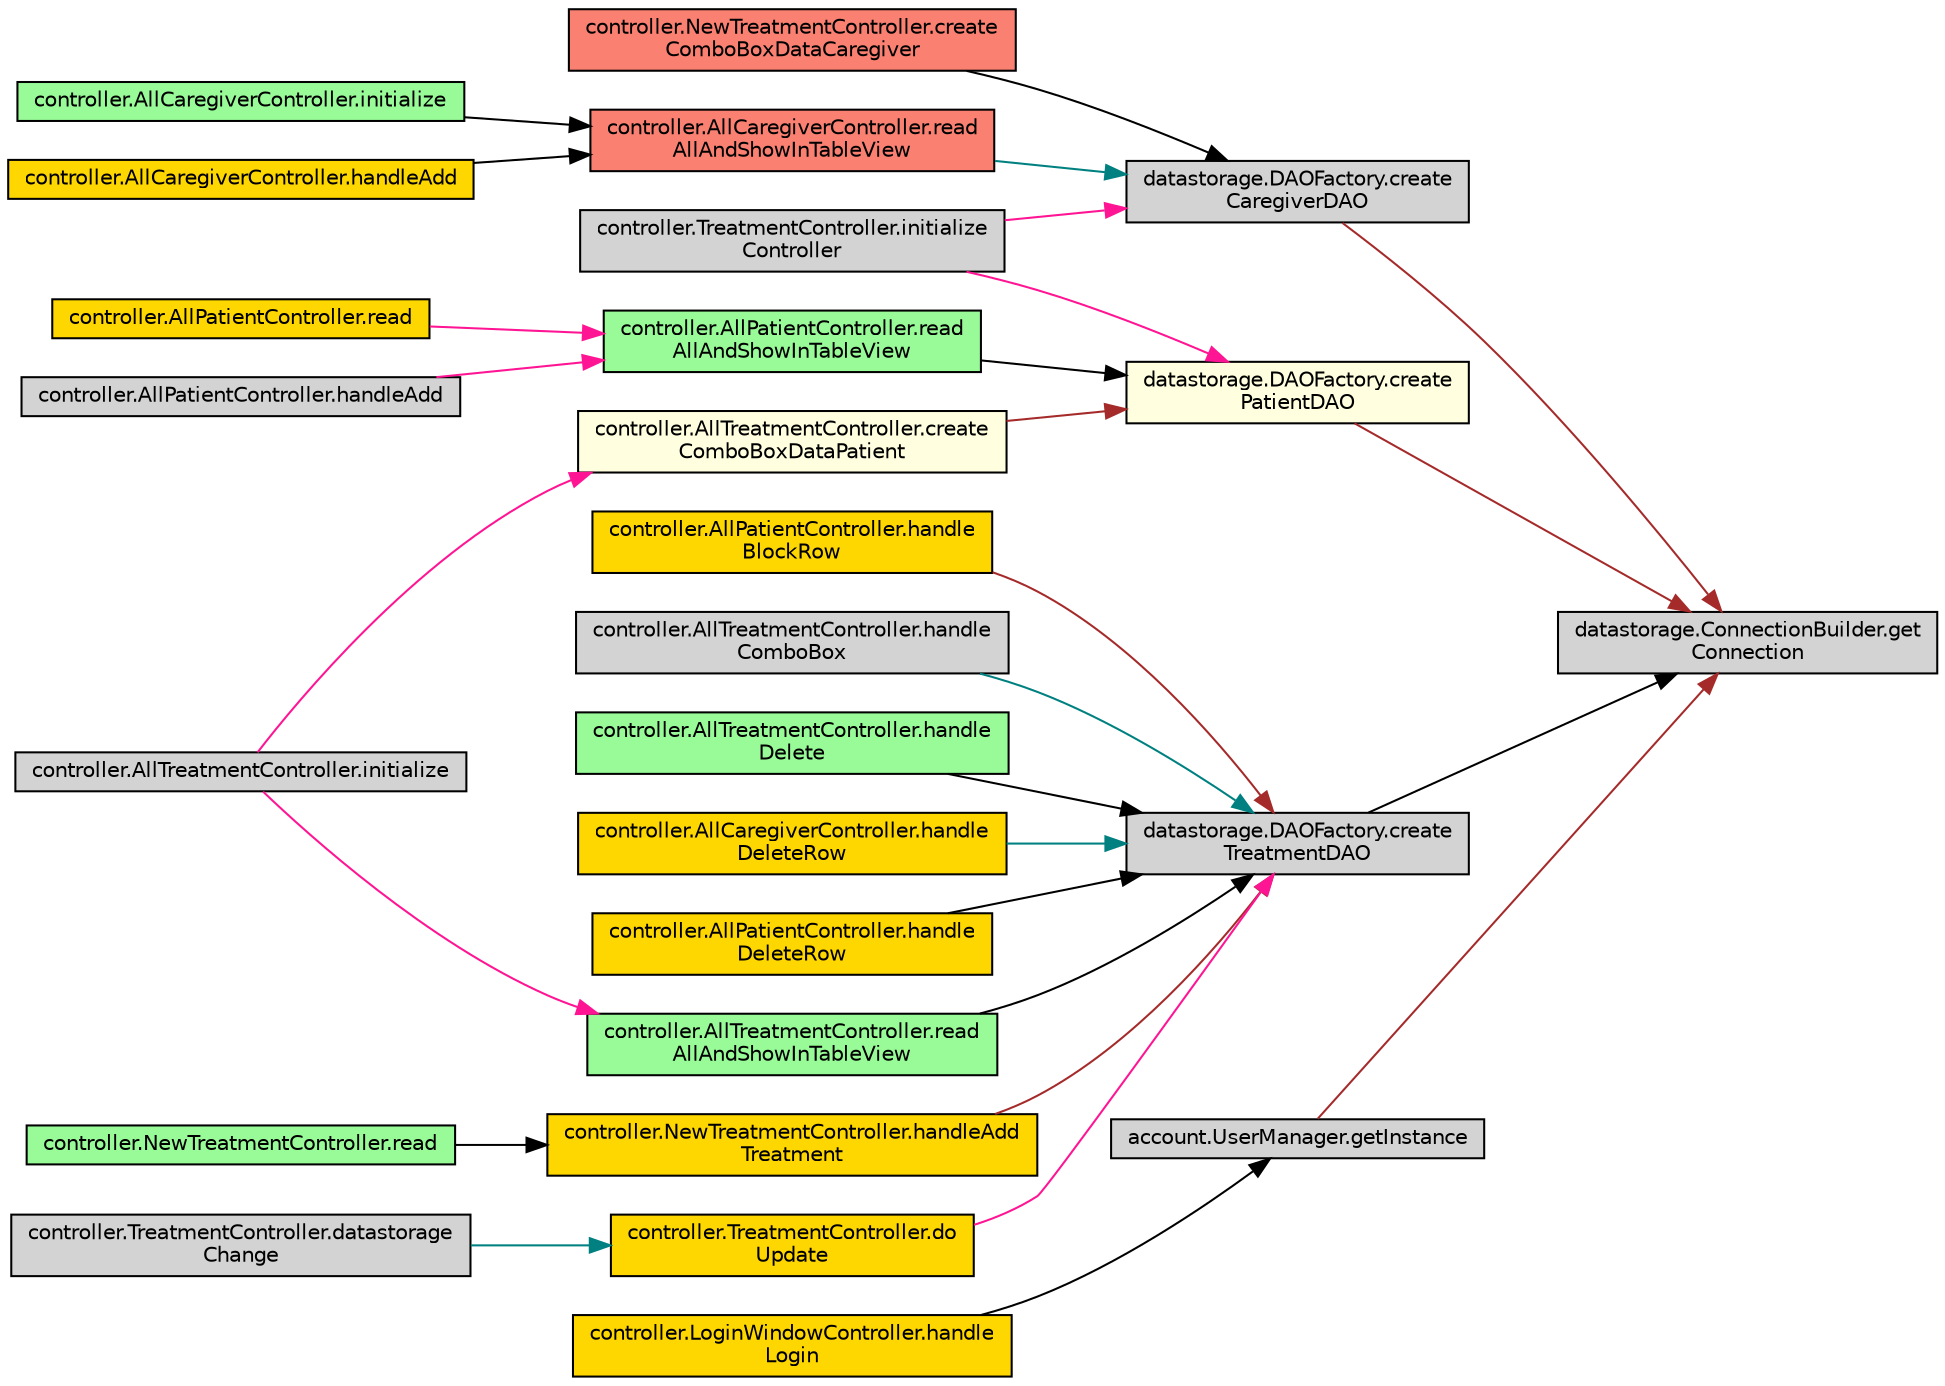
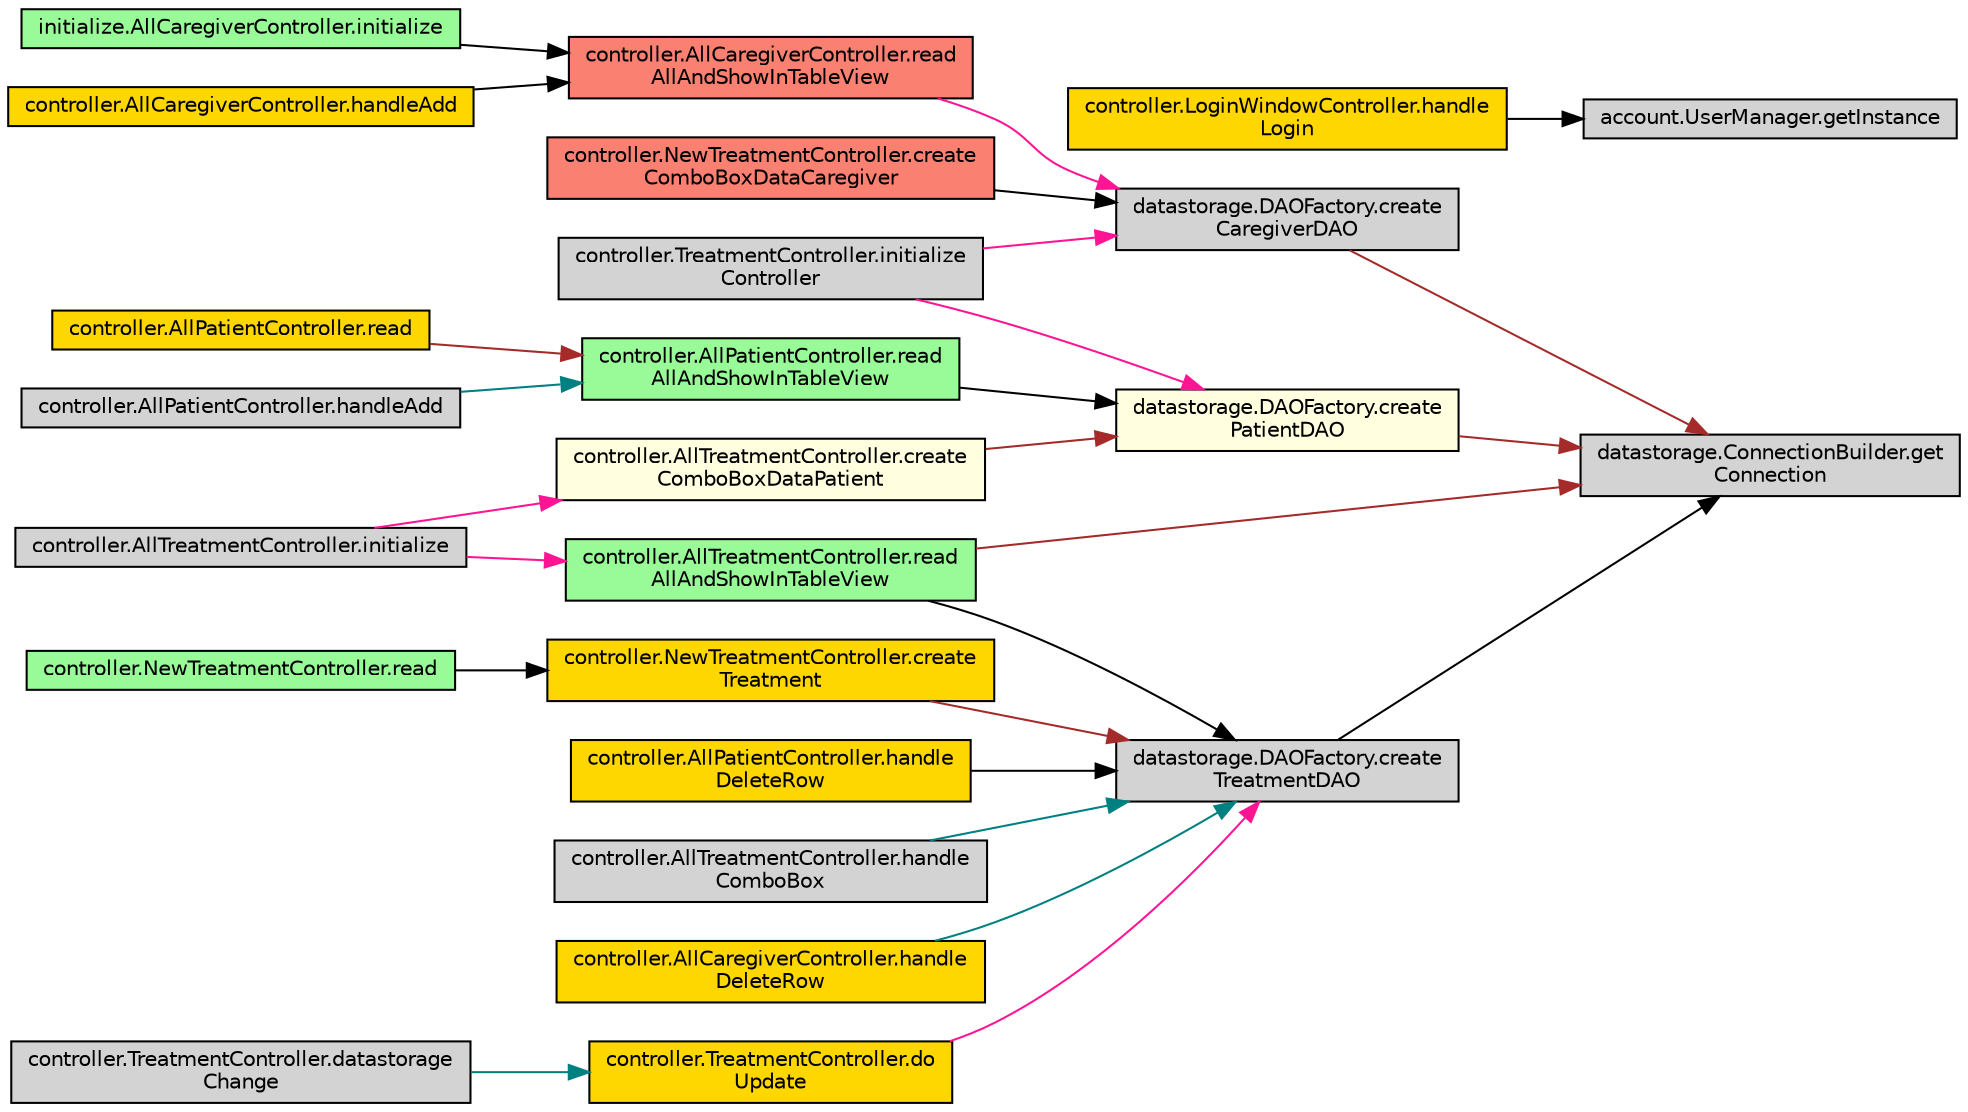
node "controller.AllCaregiverController.initialize": label "controller.AllCaregiverController.initialize" -> "initialize.AllCaregiverController.initialize"
edge "controller.AllCaregiverController.read AllAndShowInTableView" -> "datastorage.DAOFactory.create CaregiverDAO": color teal -> deeppink
edge "controller.AllPatientController.read" -> "controller.AllPatientController.read AllAndShowInTableView": color deeppink -> brown
edge "controller.AllPatientController.handleAdd" -> "controller.AllPatientController.read AllAndShowInTableView": color deeppink -> teal
node "controller.AllPatientController.handle BlockRow": removed
node "controller.AllTreatmentController.handle Delete": removed
edge "account.UserManager.getInstance" -> "datastorage.ConnectionBuilder.get Connection": now "controller.AllTreatmentController.read AllAndShowInTableView" -> "datastorage.ConnectionBuilder.get Connection"
node "controller.NewTreatmentController.handleAdd Treatment": label "controller.NewTreatmentController.handleAdd Treatment" -> "controller.NewTreatmentController.create Treatment"
